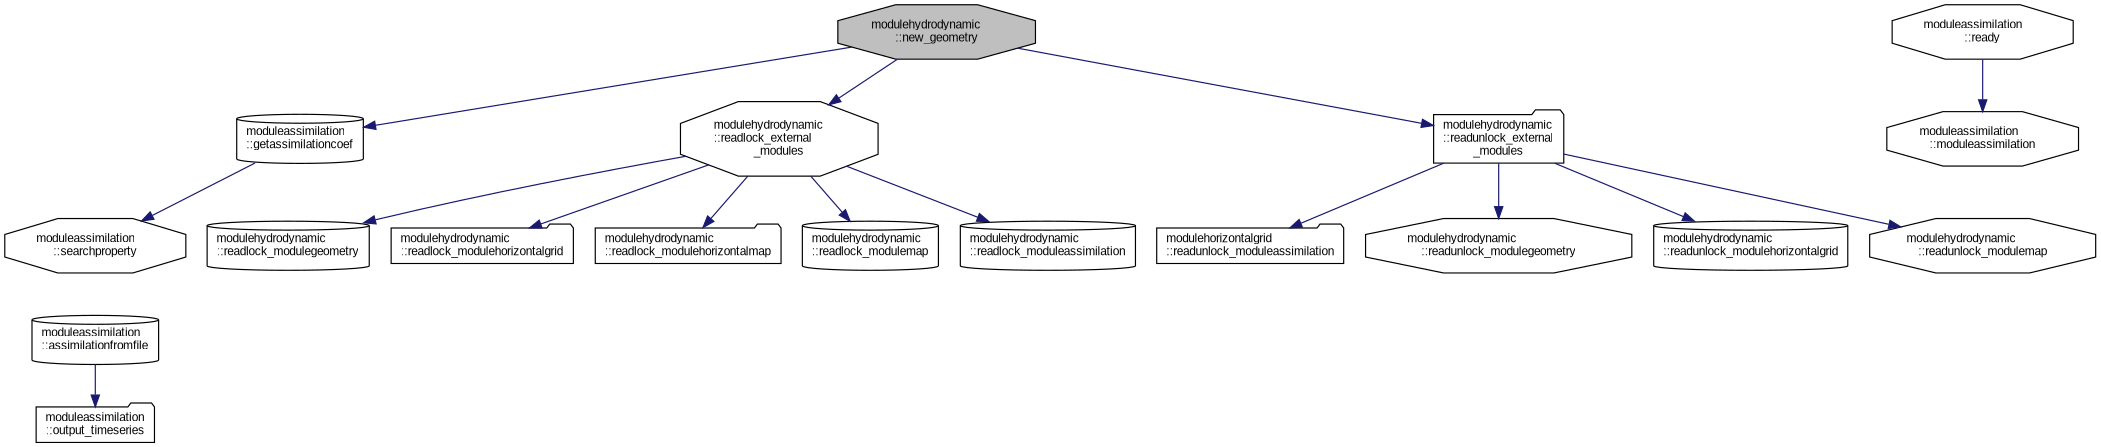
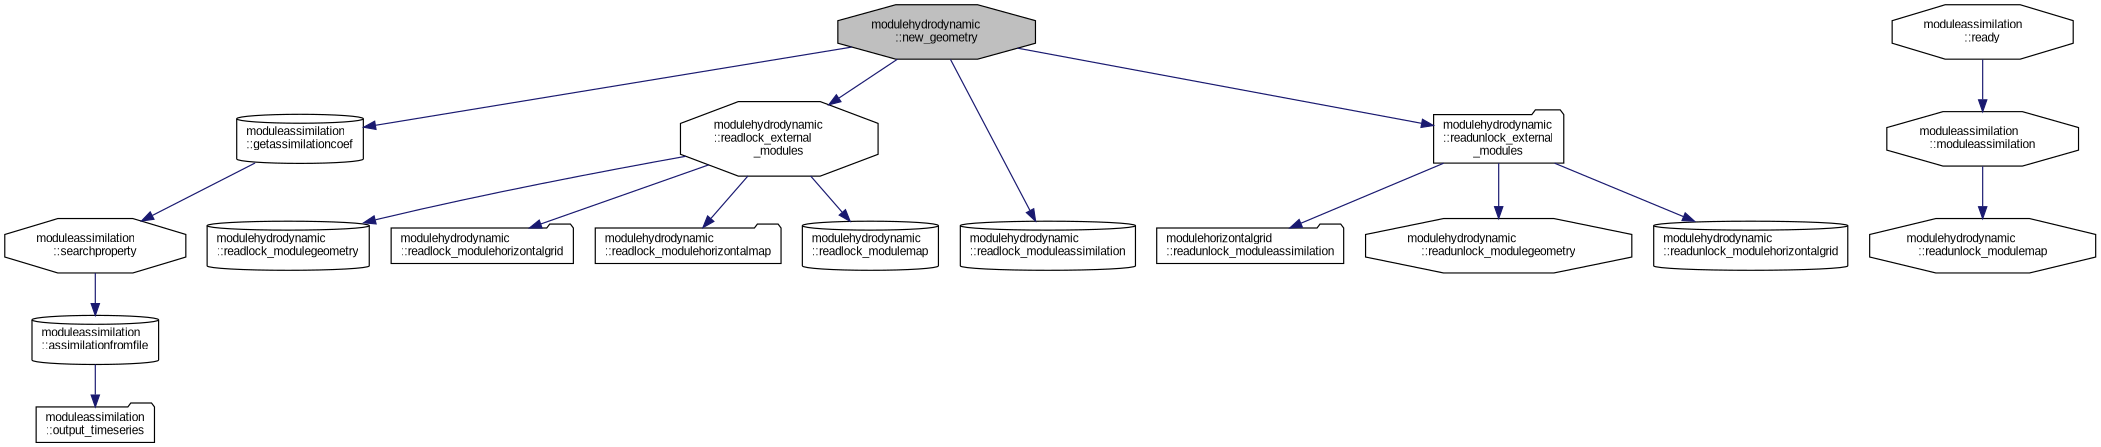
edge "modulehydrodynamic ::readunlock_external _modules" -> "modulehydrodynamic ::readunlock_modulemap": now "moduleassimilation ::moduleassimilation" -> "modulehydrodynamic ::readunlock_modulemap"
edge "modulehydrodynamic ::readlock_external _modules" -> "modulehydrodynamic ::readlock_moduleassimilation": now "modulehydrodynamic ::new_geometry" -> "modulehydrodynamic ::readlock_moduleassimilation"
edge "moduleassimilation ::searchproperty" -> "moduleassimilation ::assimilationfromfile": added
